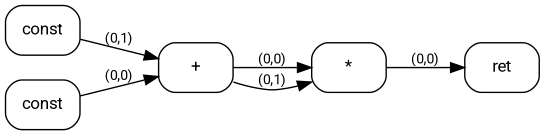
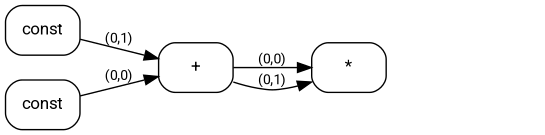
node "ret": removed
